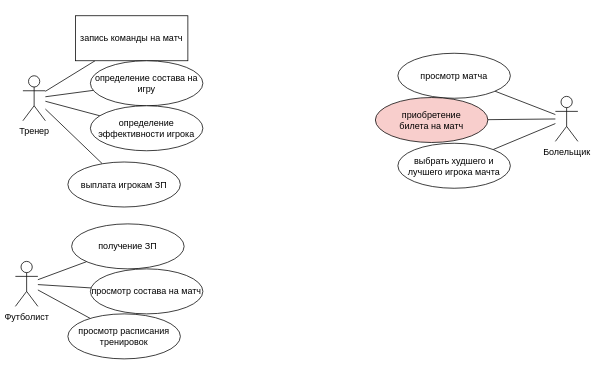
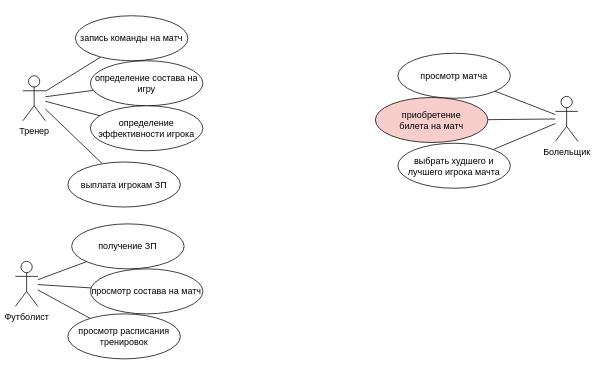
node "запись команды на матч": shape rectangle -> ellipse
